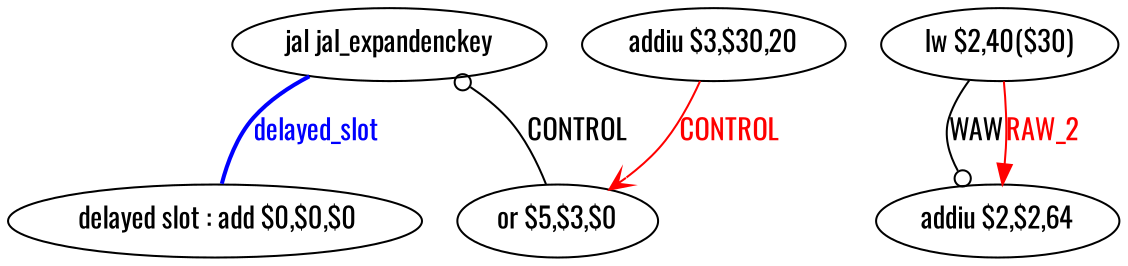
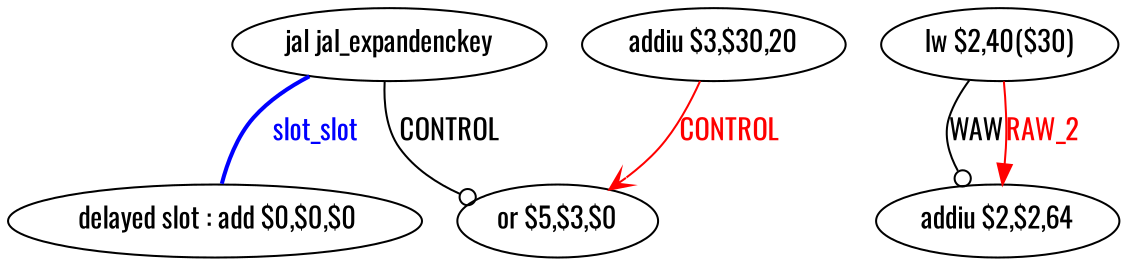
edge "or $5,$3,$0" -> "jal jal_expandenckey": reversed
edge "jal jal_expandenckey" -- "delayed slot : add $0,$0,$0": label "delayed_slot" -> "slot_slot"
